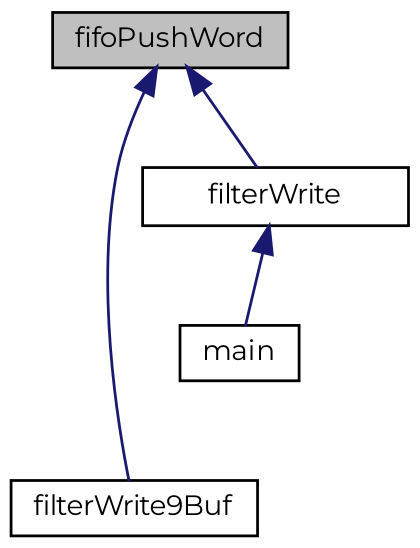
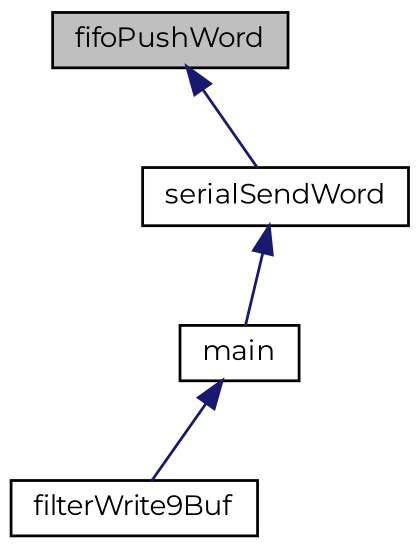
node "filterWrite": label "filterWrite" -> "serialSendWord"
edge "filterWrite9Buf" -> "fifoPushWord": now "filterWrite9Buf" -> "main"
